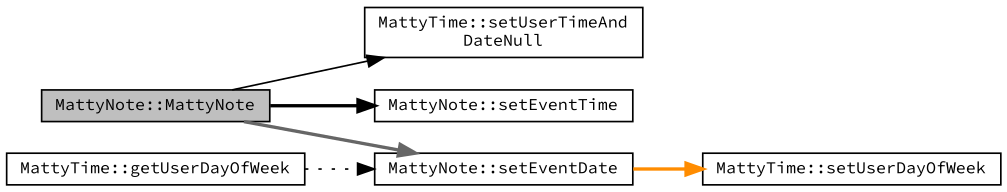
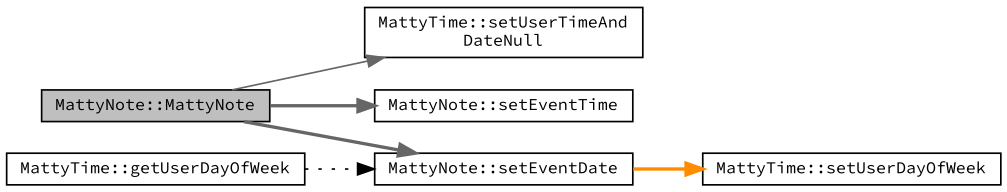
edge "MattyNote::MattyNote" -> "MattyTime::setUserTimeAnd DateNull": color black -> gray40
edge "MattyNote::MattyNote" -> "MattyNote::setEventTime": color black -> gray40
